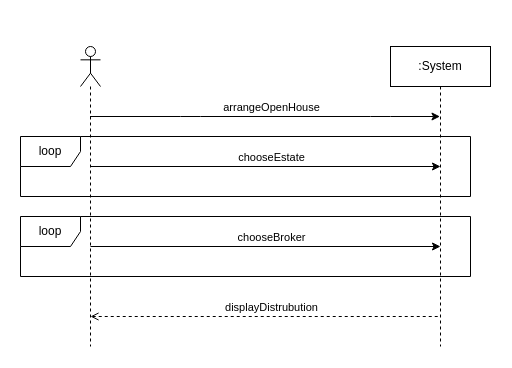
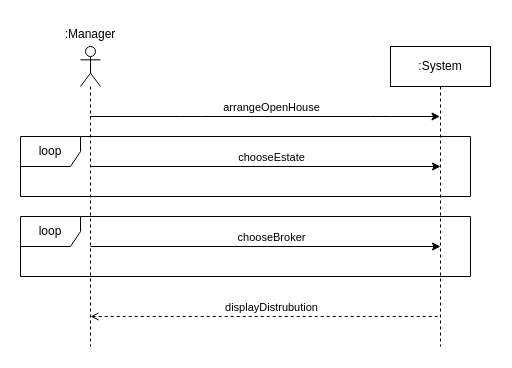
node ":Manager": added
